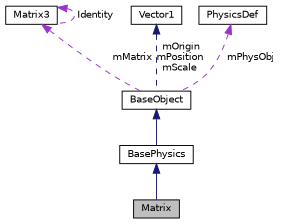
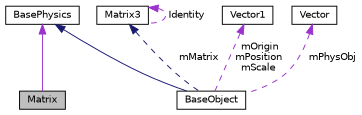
node "PhysicsDef": label "PhysicsDef" -> "Vector"
edge "BaseObject" -> "Matrix3": color darkorchid3 -> midnightblue
edge "BaseObject" -> "Vector1": color midnightblue -> darkorchid3
edge "BasePhysics" -> "BaseObject": reversed
edge "Matrix" -> "BasePhysics": color midnightblue -> darkorchid3
